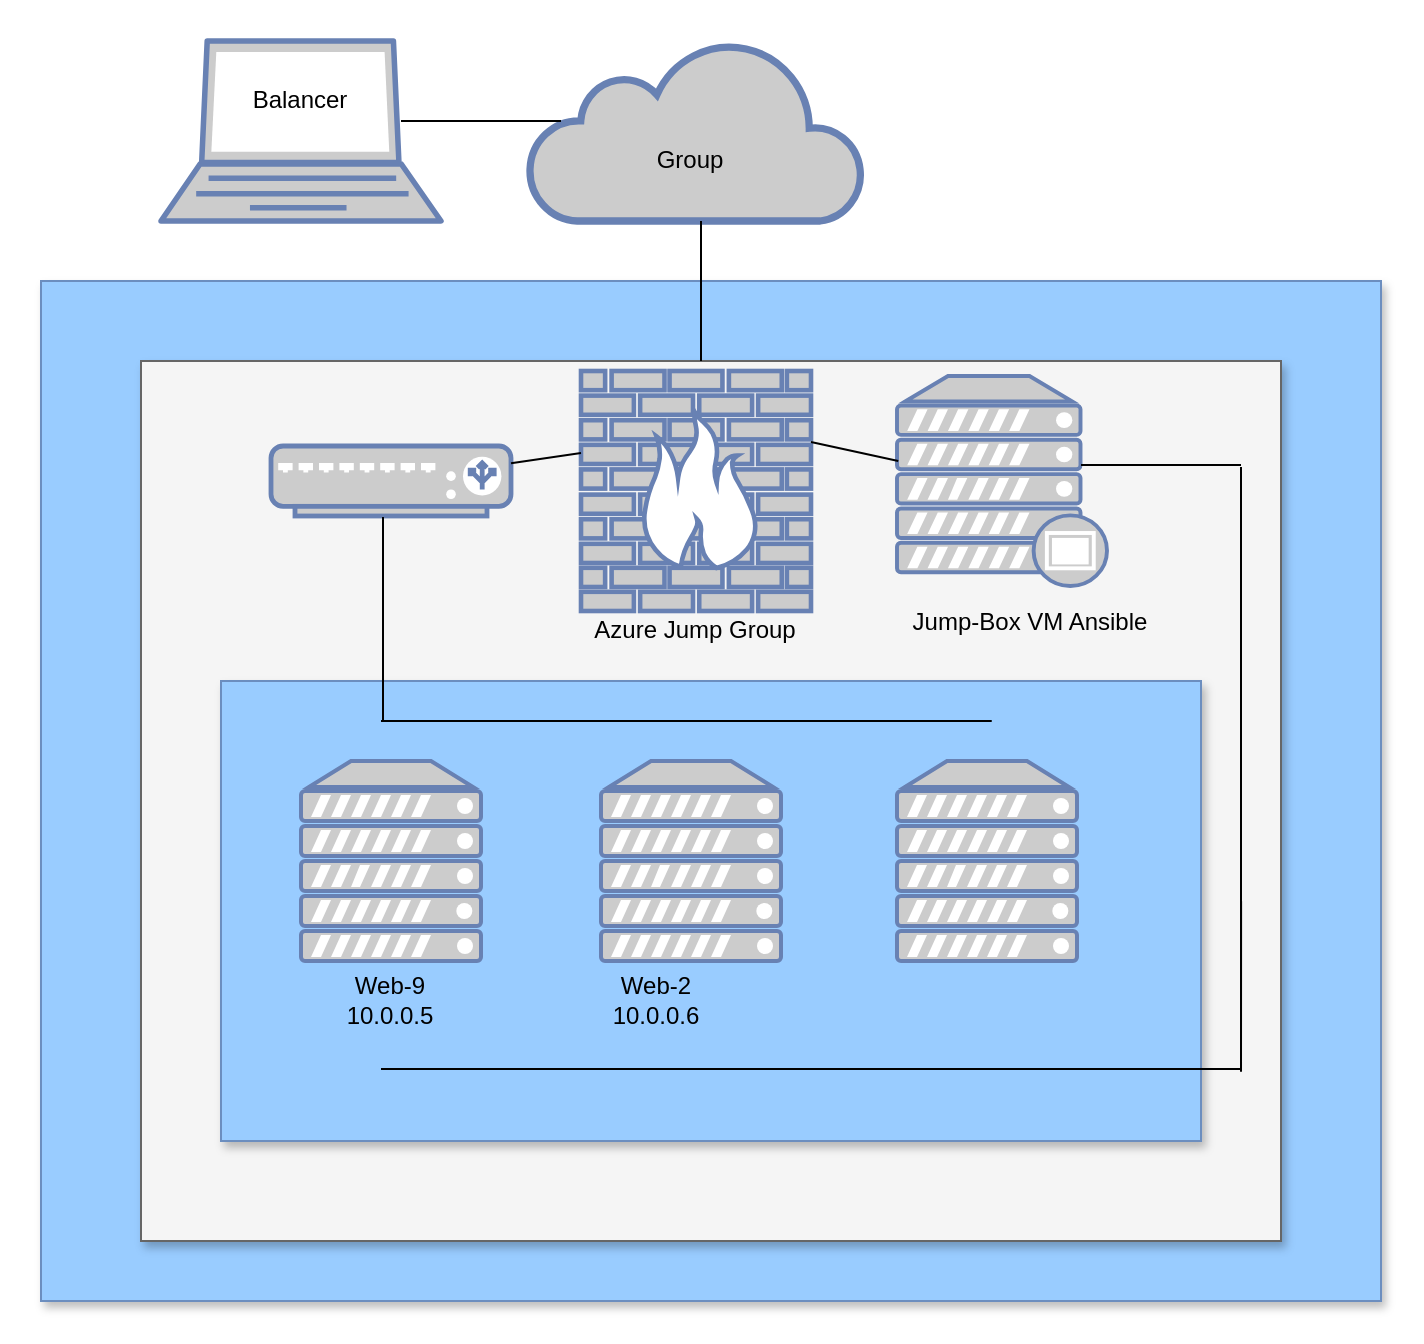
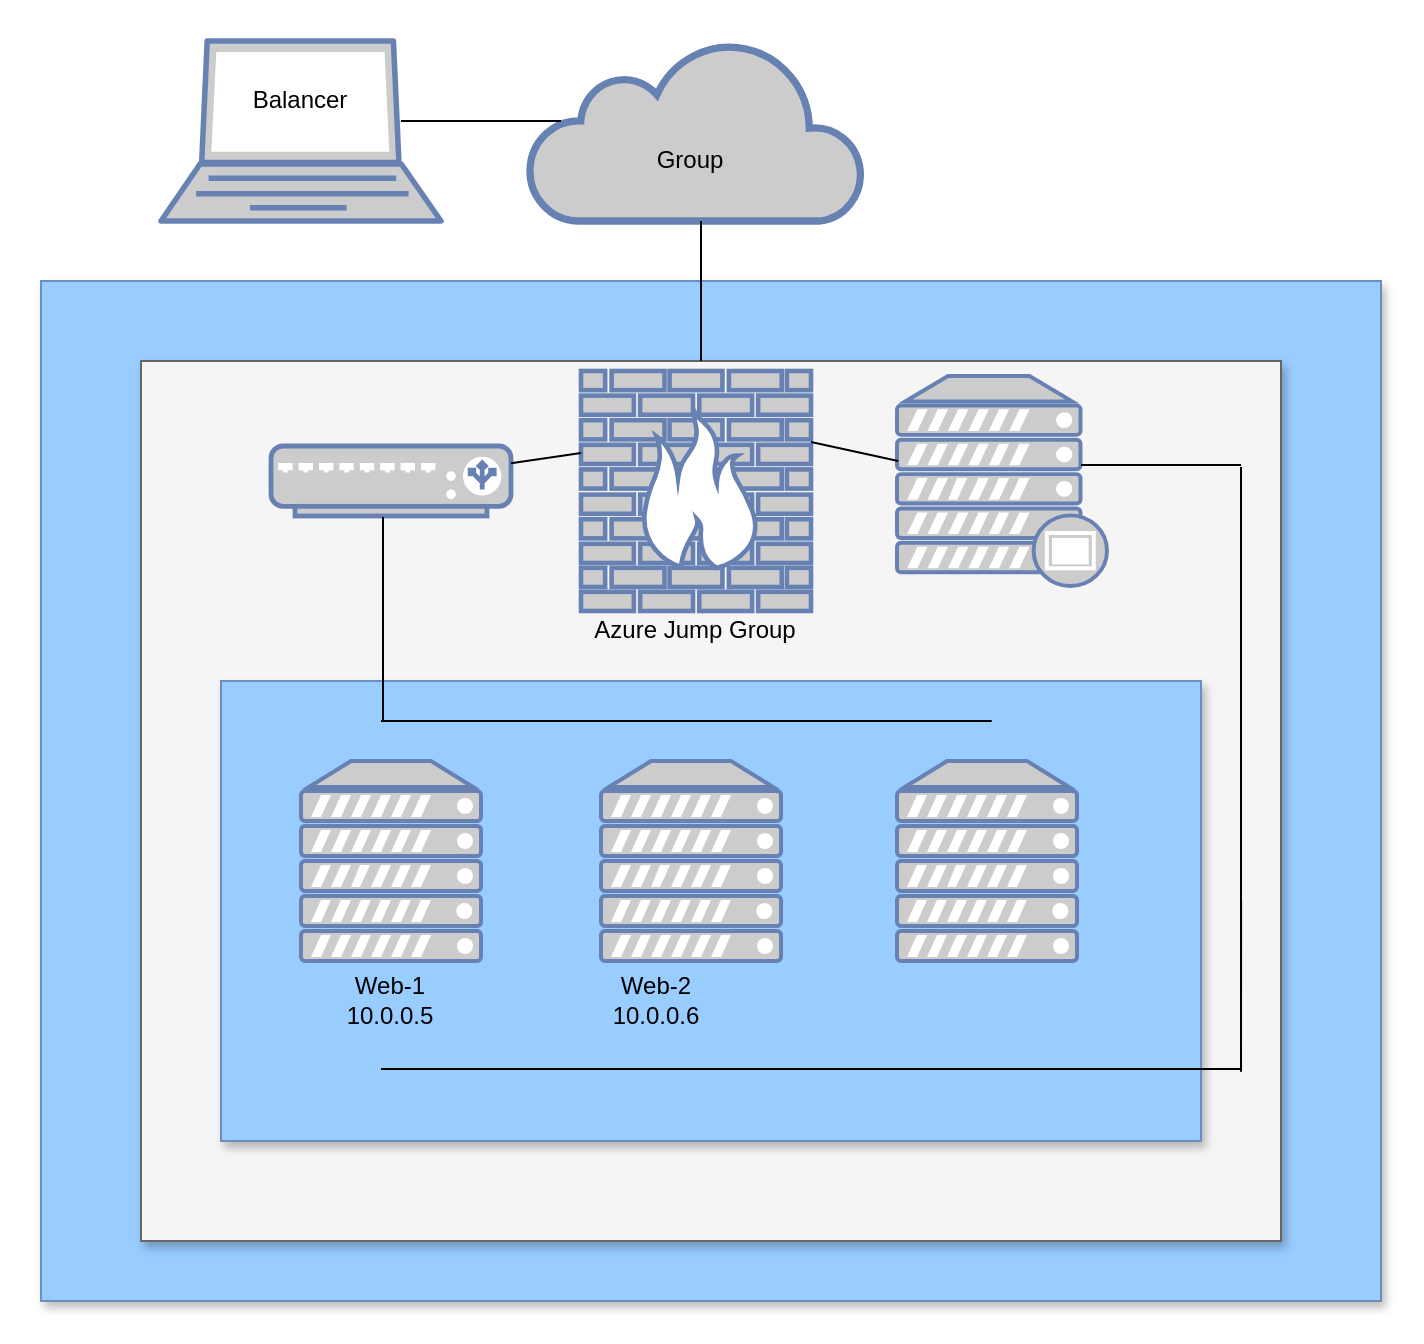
node "Jump-Box VM Ansible": removed
node "Web-9 10.0.0.5": label "Web-9 10.0.0.5" -> "Web-1 10.0.0.5"
